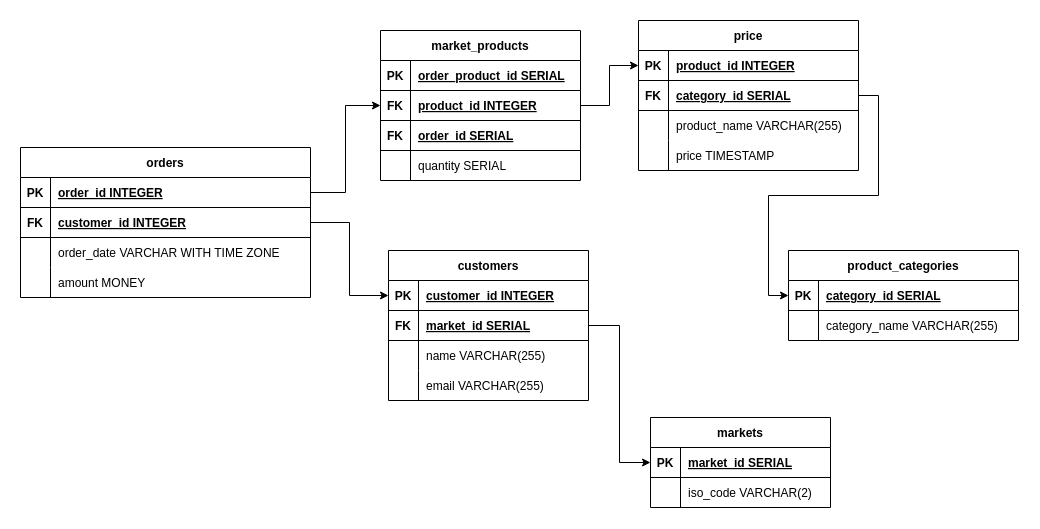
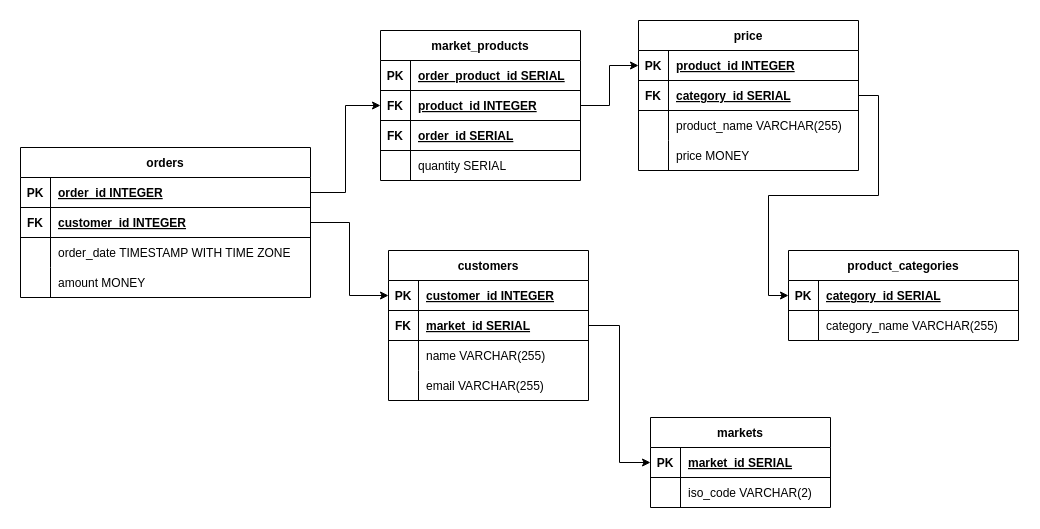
node "price TIMESTAMP": label "price TIMESTAMP" -> "price MONEY"
node "order_date VARCHAR WITH TIME ZONE": label "order_date VARCHAR WITH TIME ZONE" -> "order_date TIMESTAMP WITH TIME ZONE"
